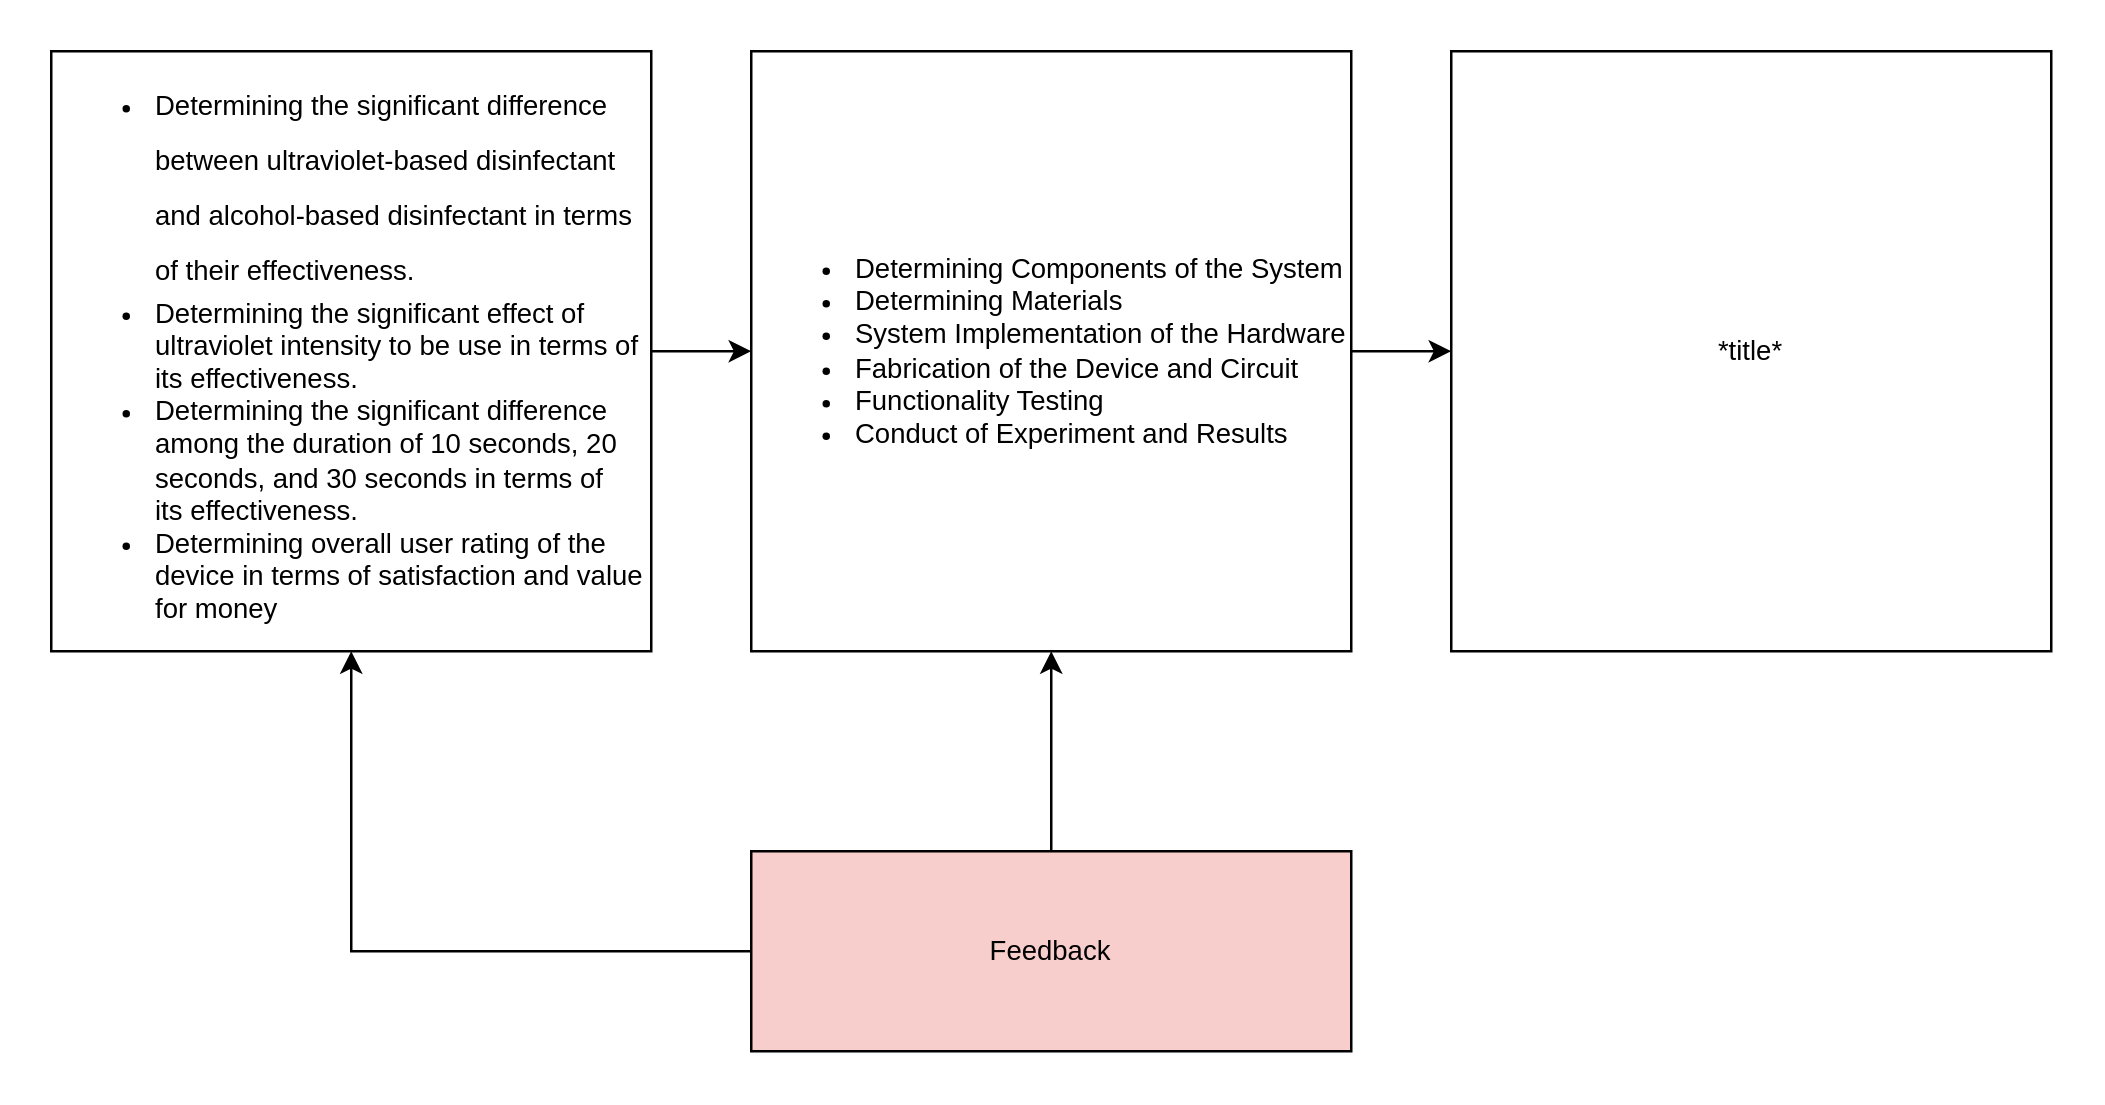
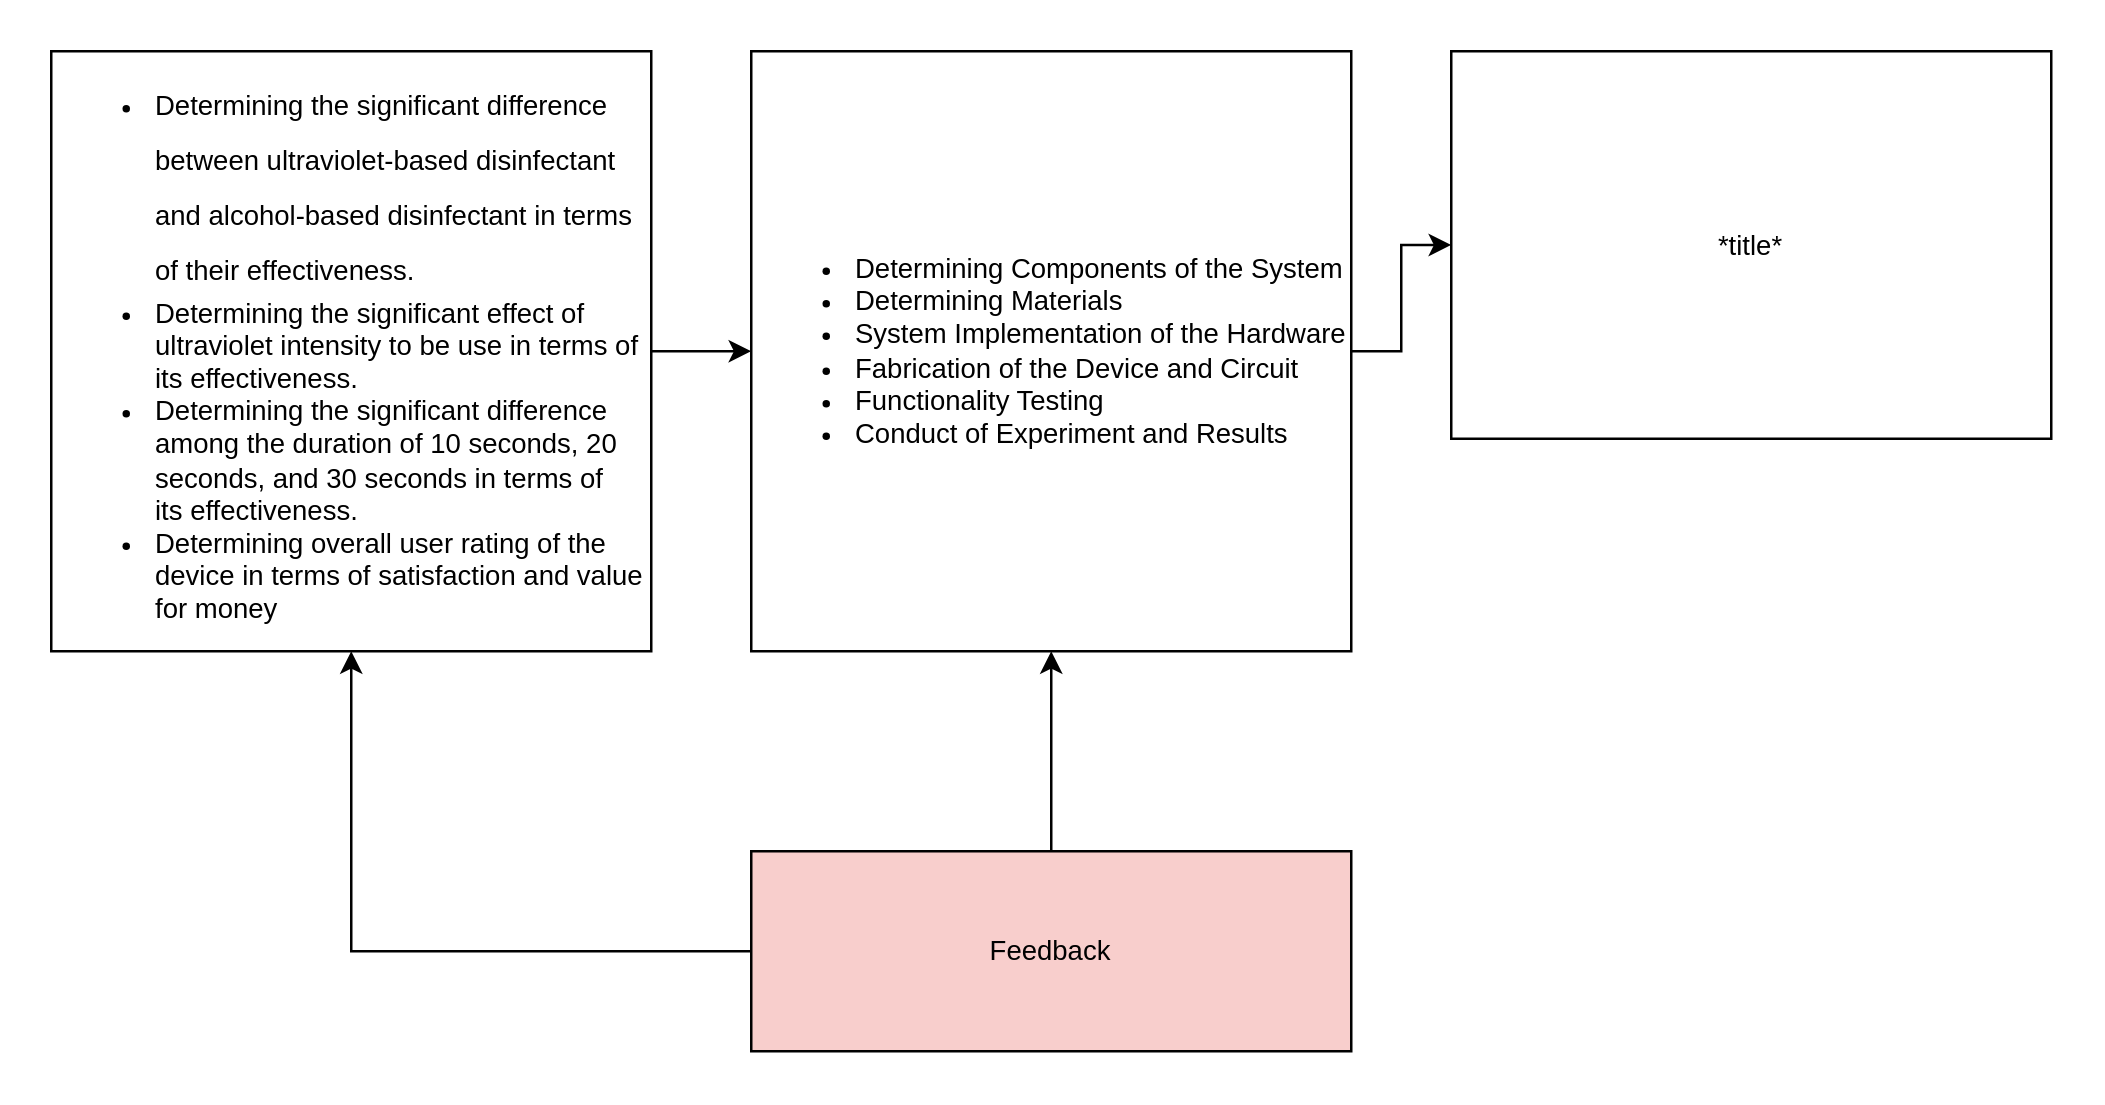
node "*title*": size 600x600 -> 600x388
